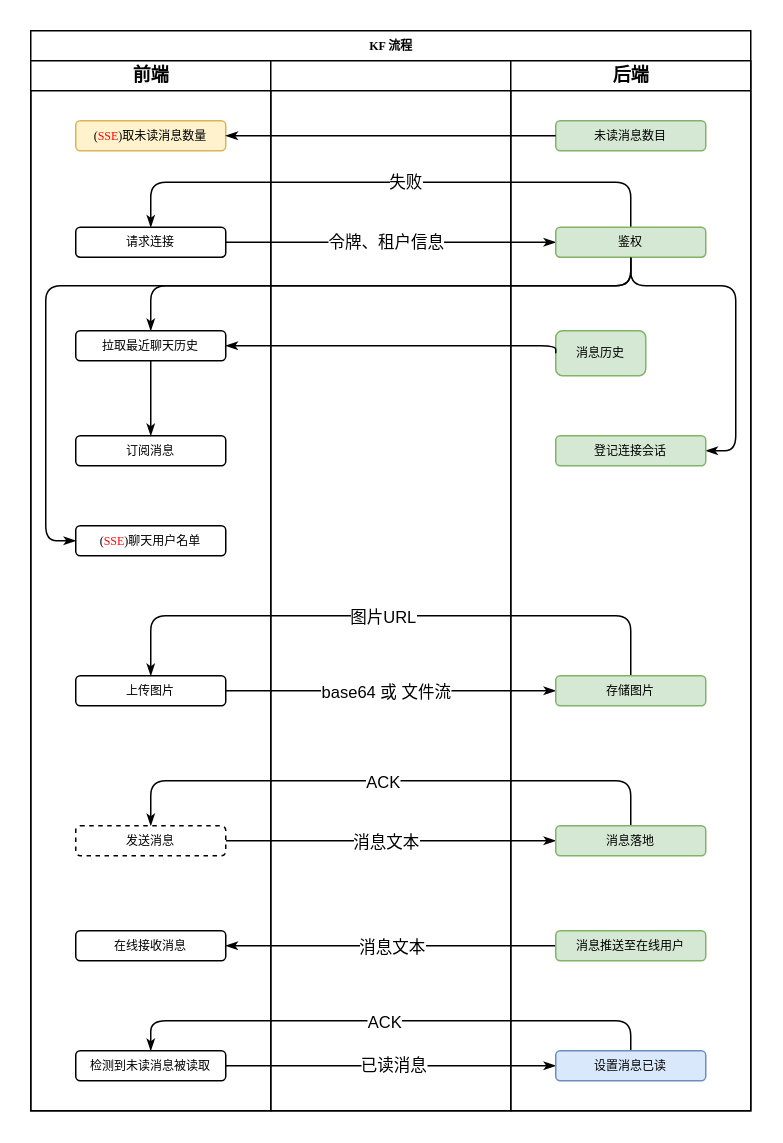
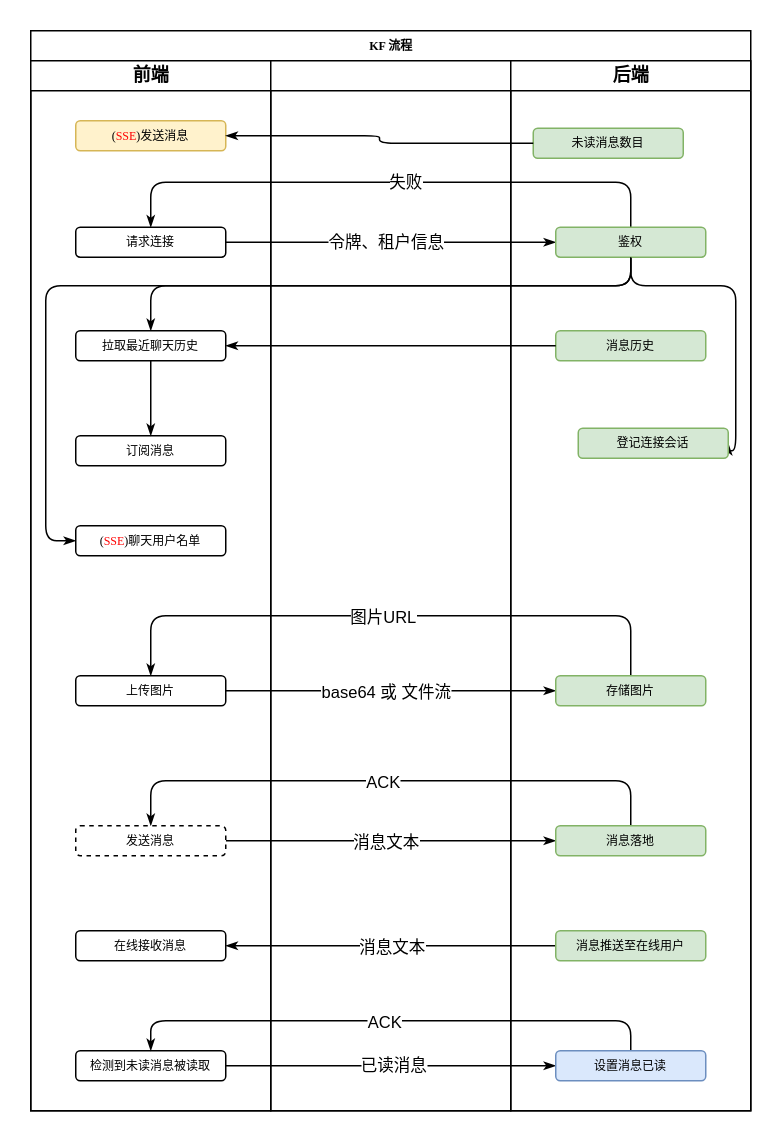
node "(SSE)取未读消息数量": label "(SSE)取未读消息数量" -> "(SSE)发送消息"
node "未读消息数目": moved (631, 136) -> (608, 143)
node "消息历史": size 90x45 -> 150x30
node "登记连接会话": moved (631, 451) -> (653, 443)
